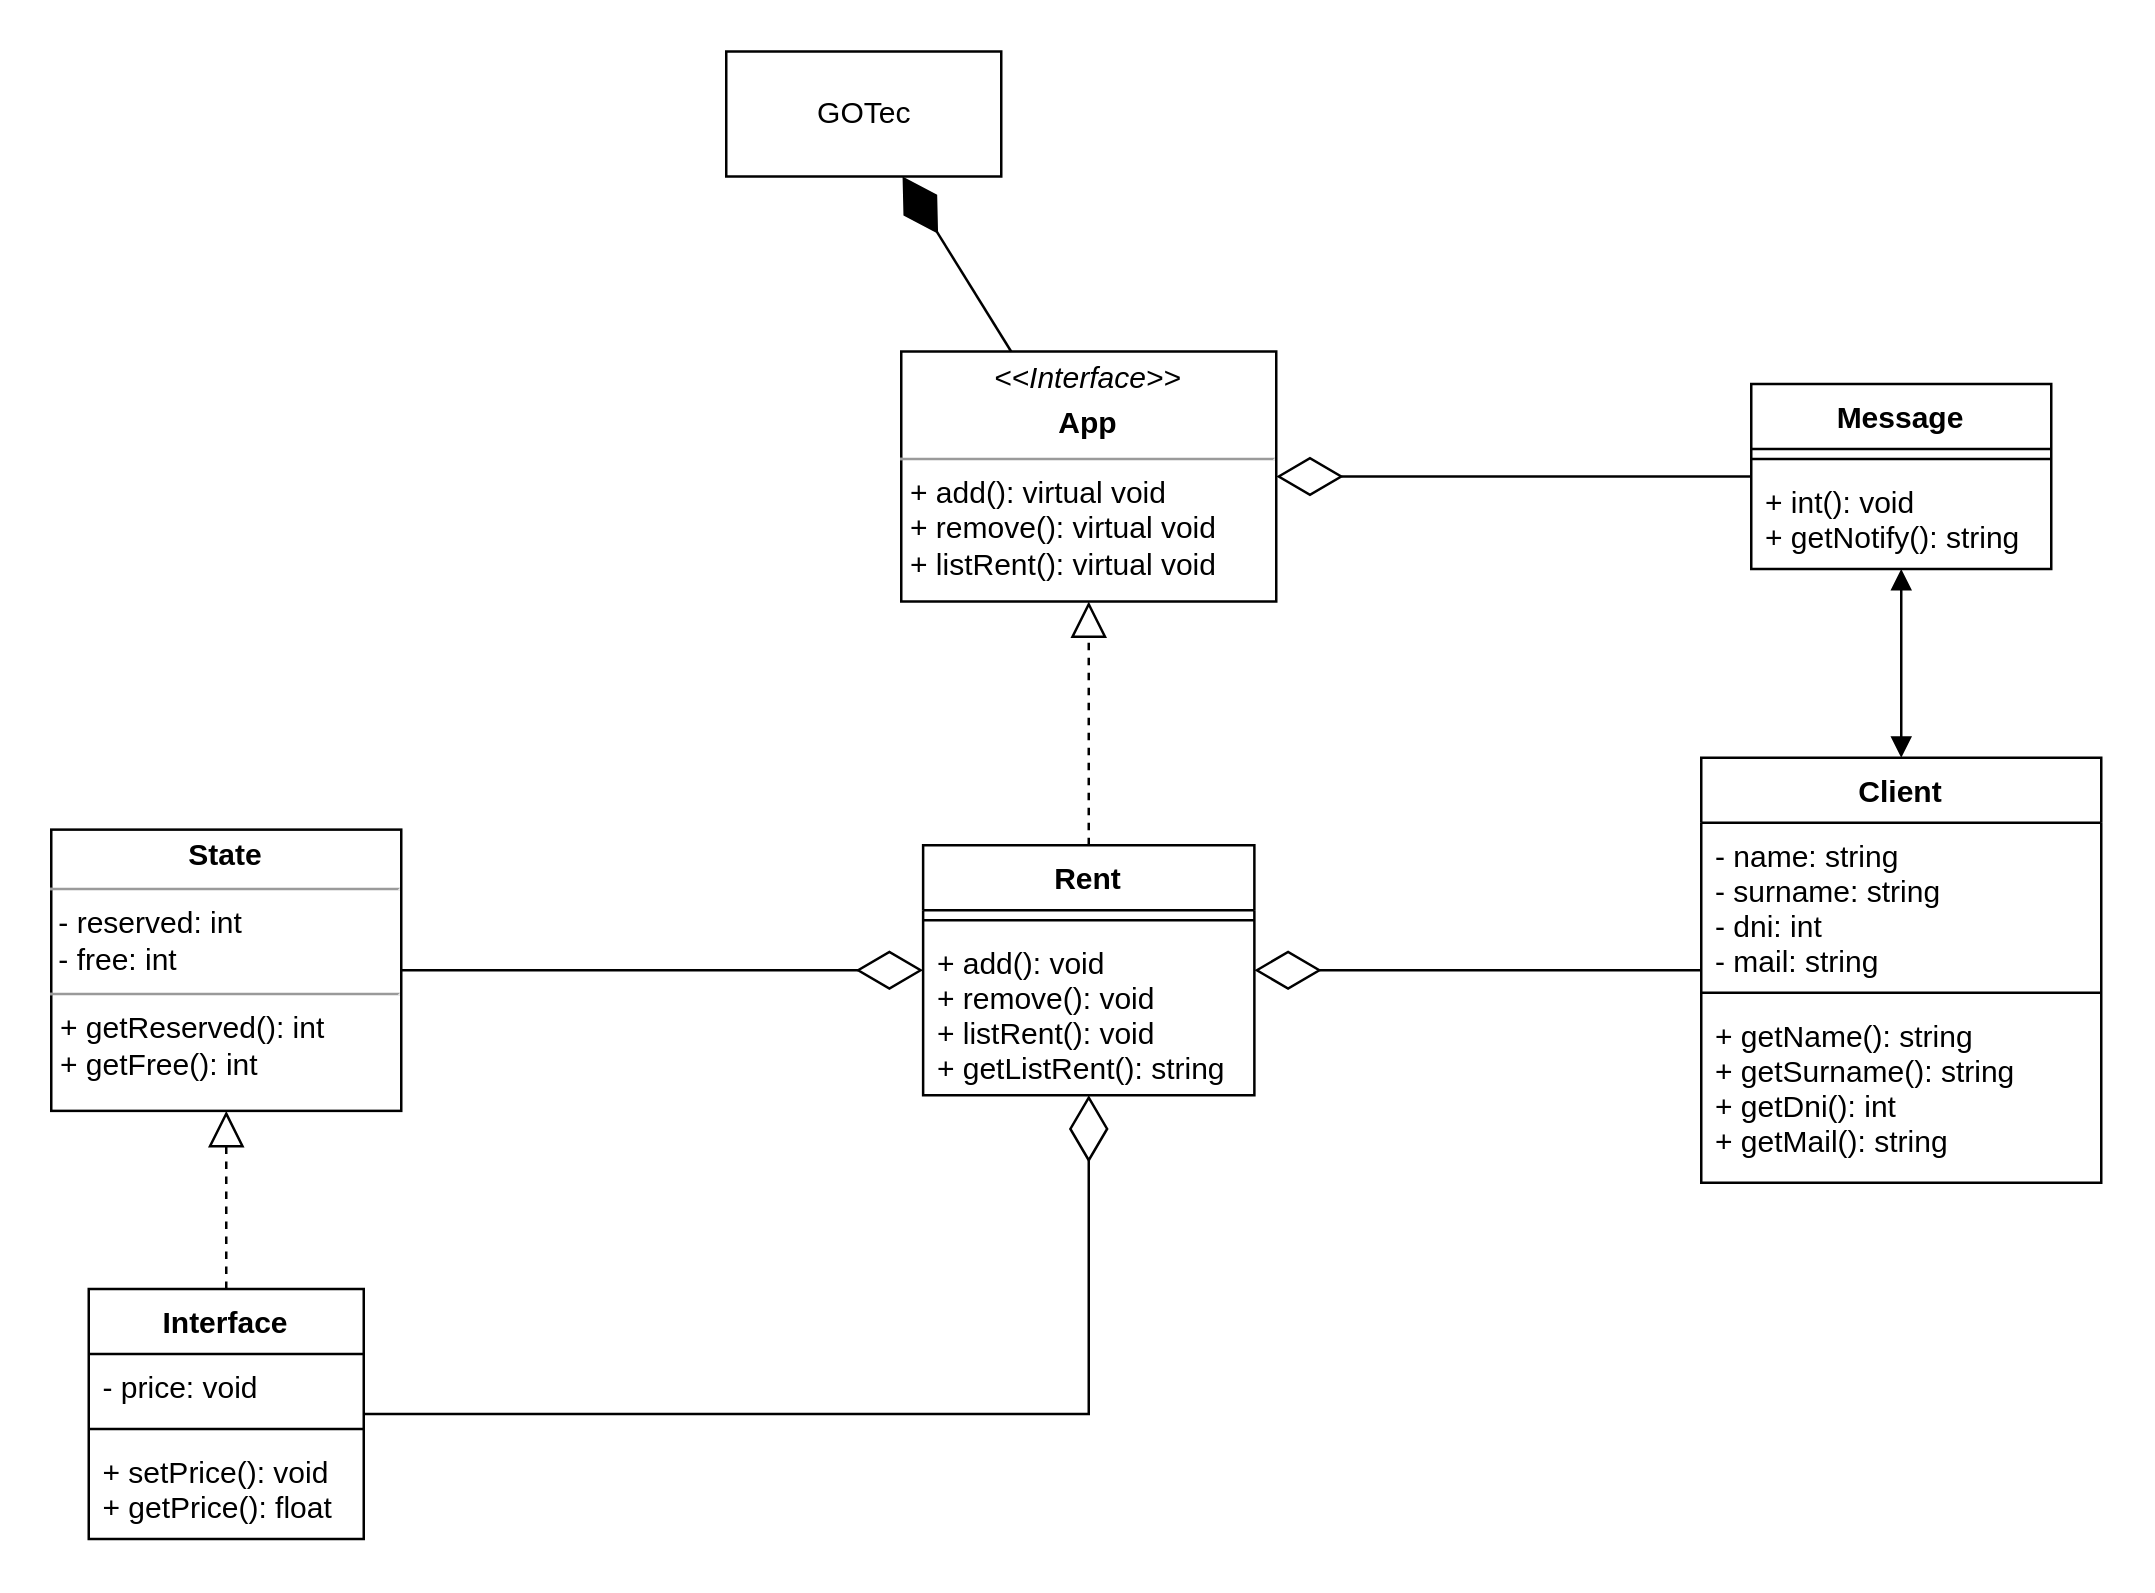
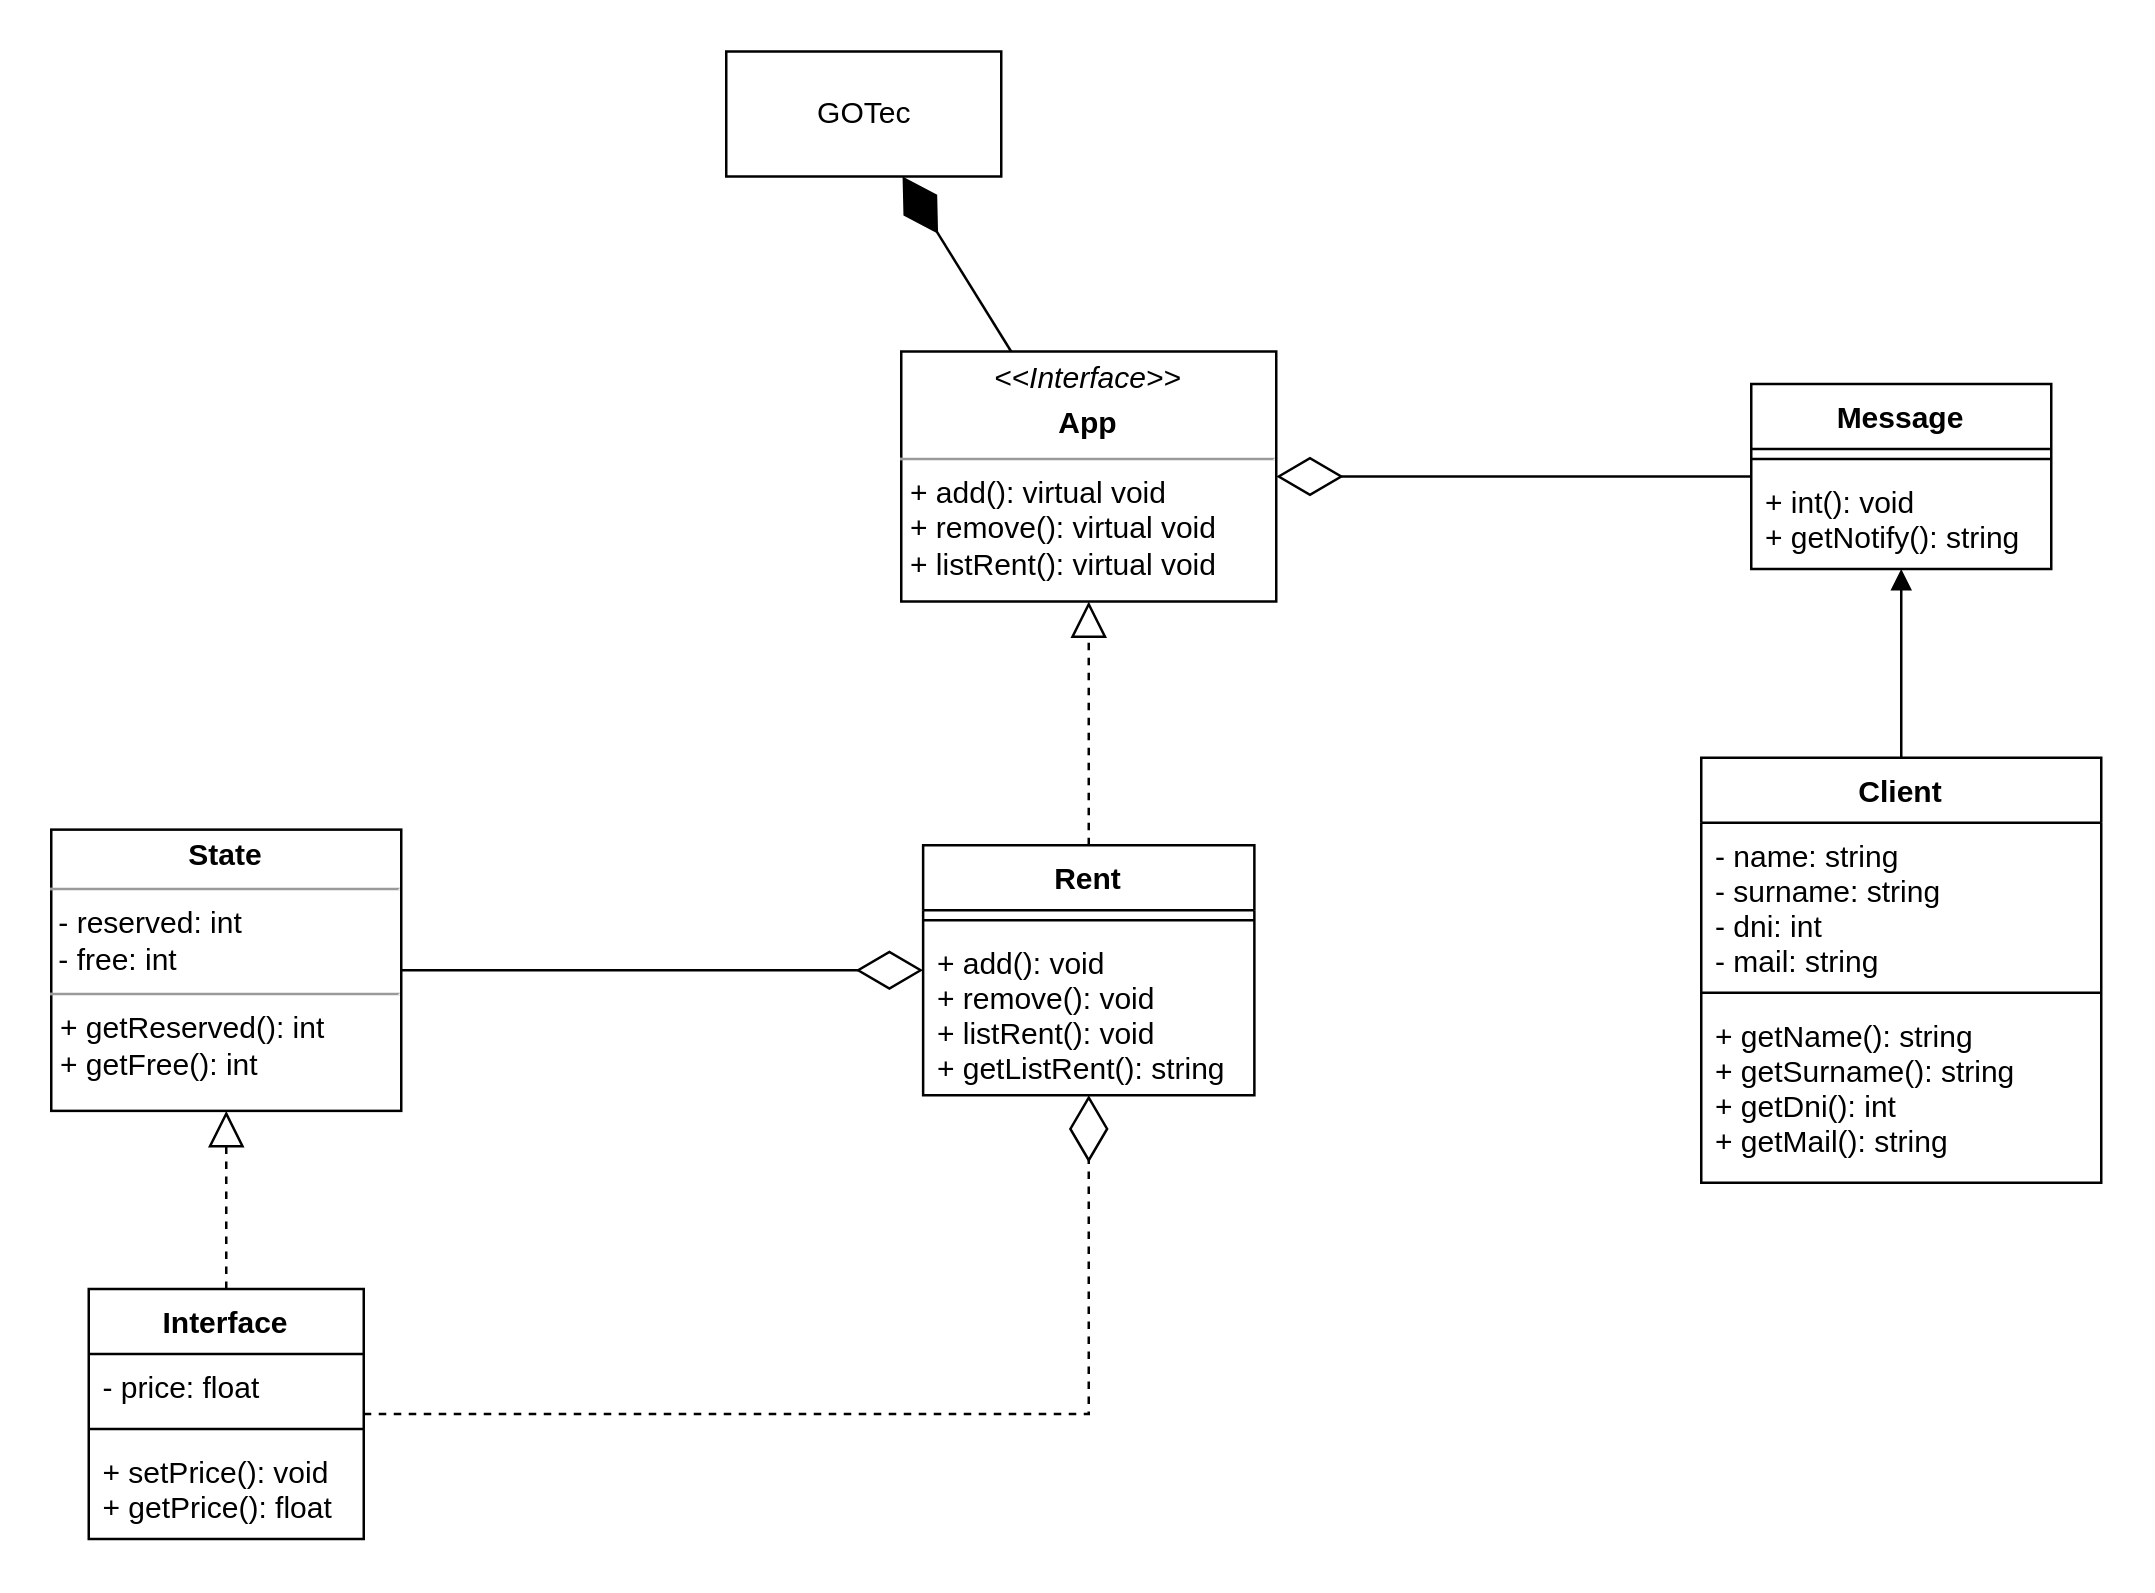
edge "Message" -- "Client": arrowhead block -> none
edge "Client" -> "Rent": removed
node "- price: void": label "- price: void" -> "- price: float"
edge "Interface" -> "Rent": style solid -> dashed
